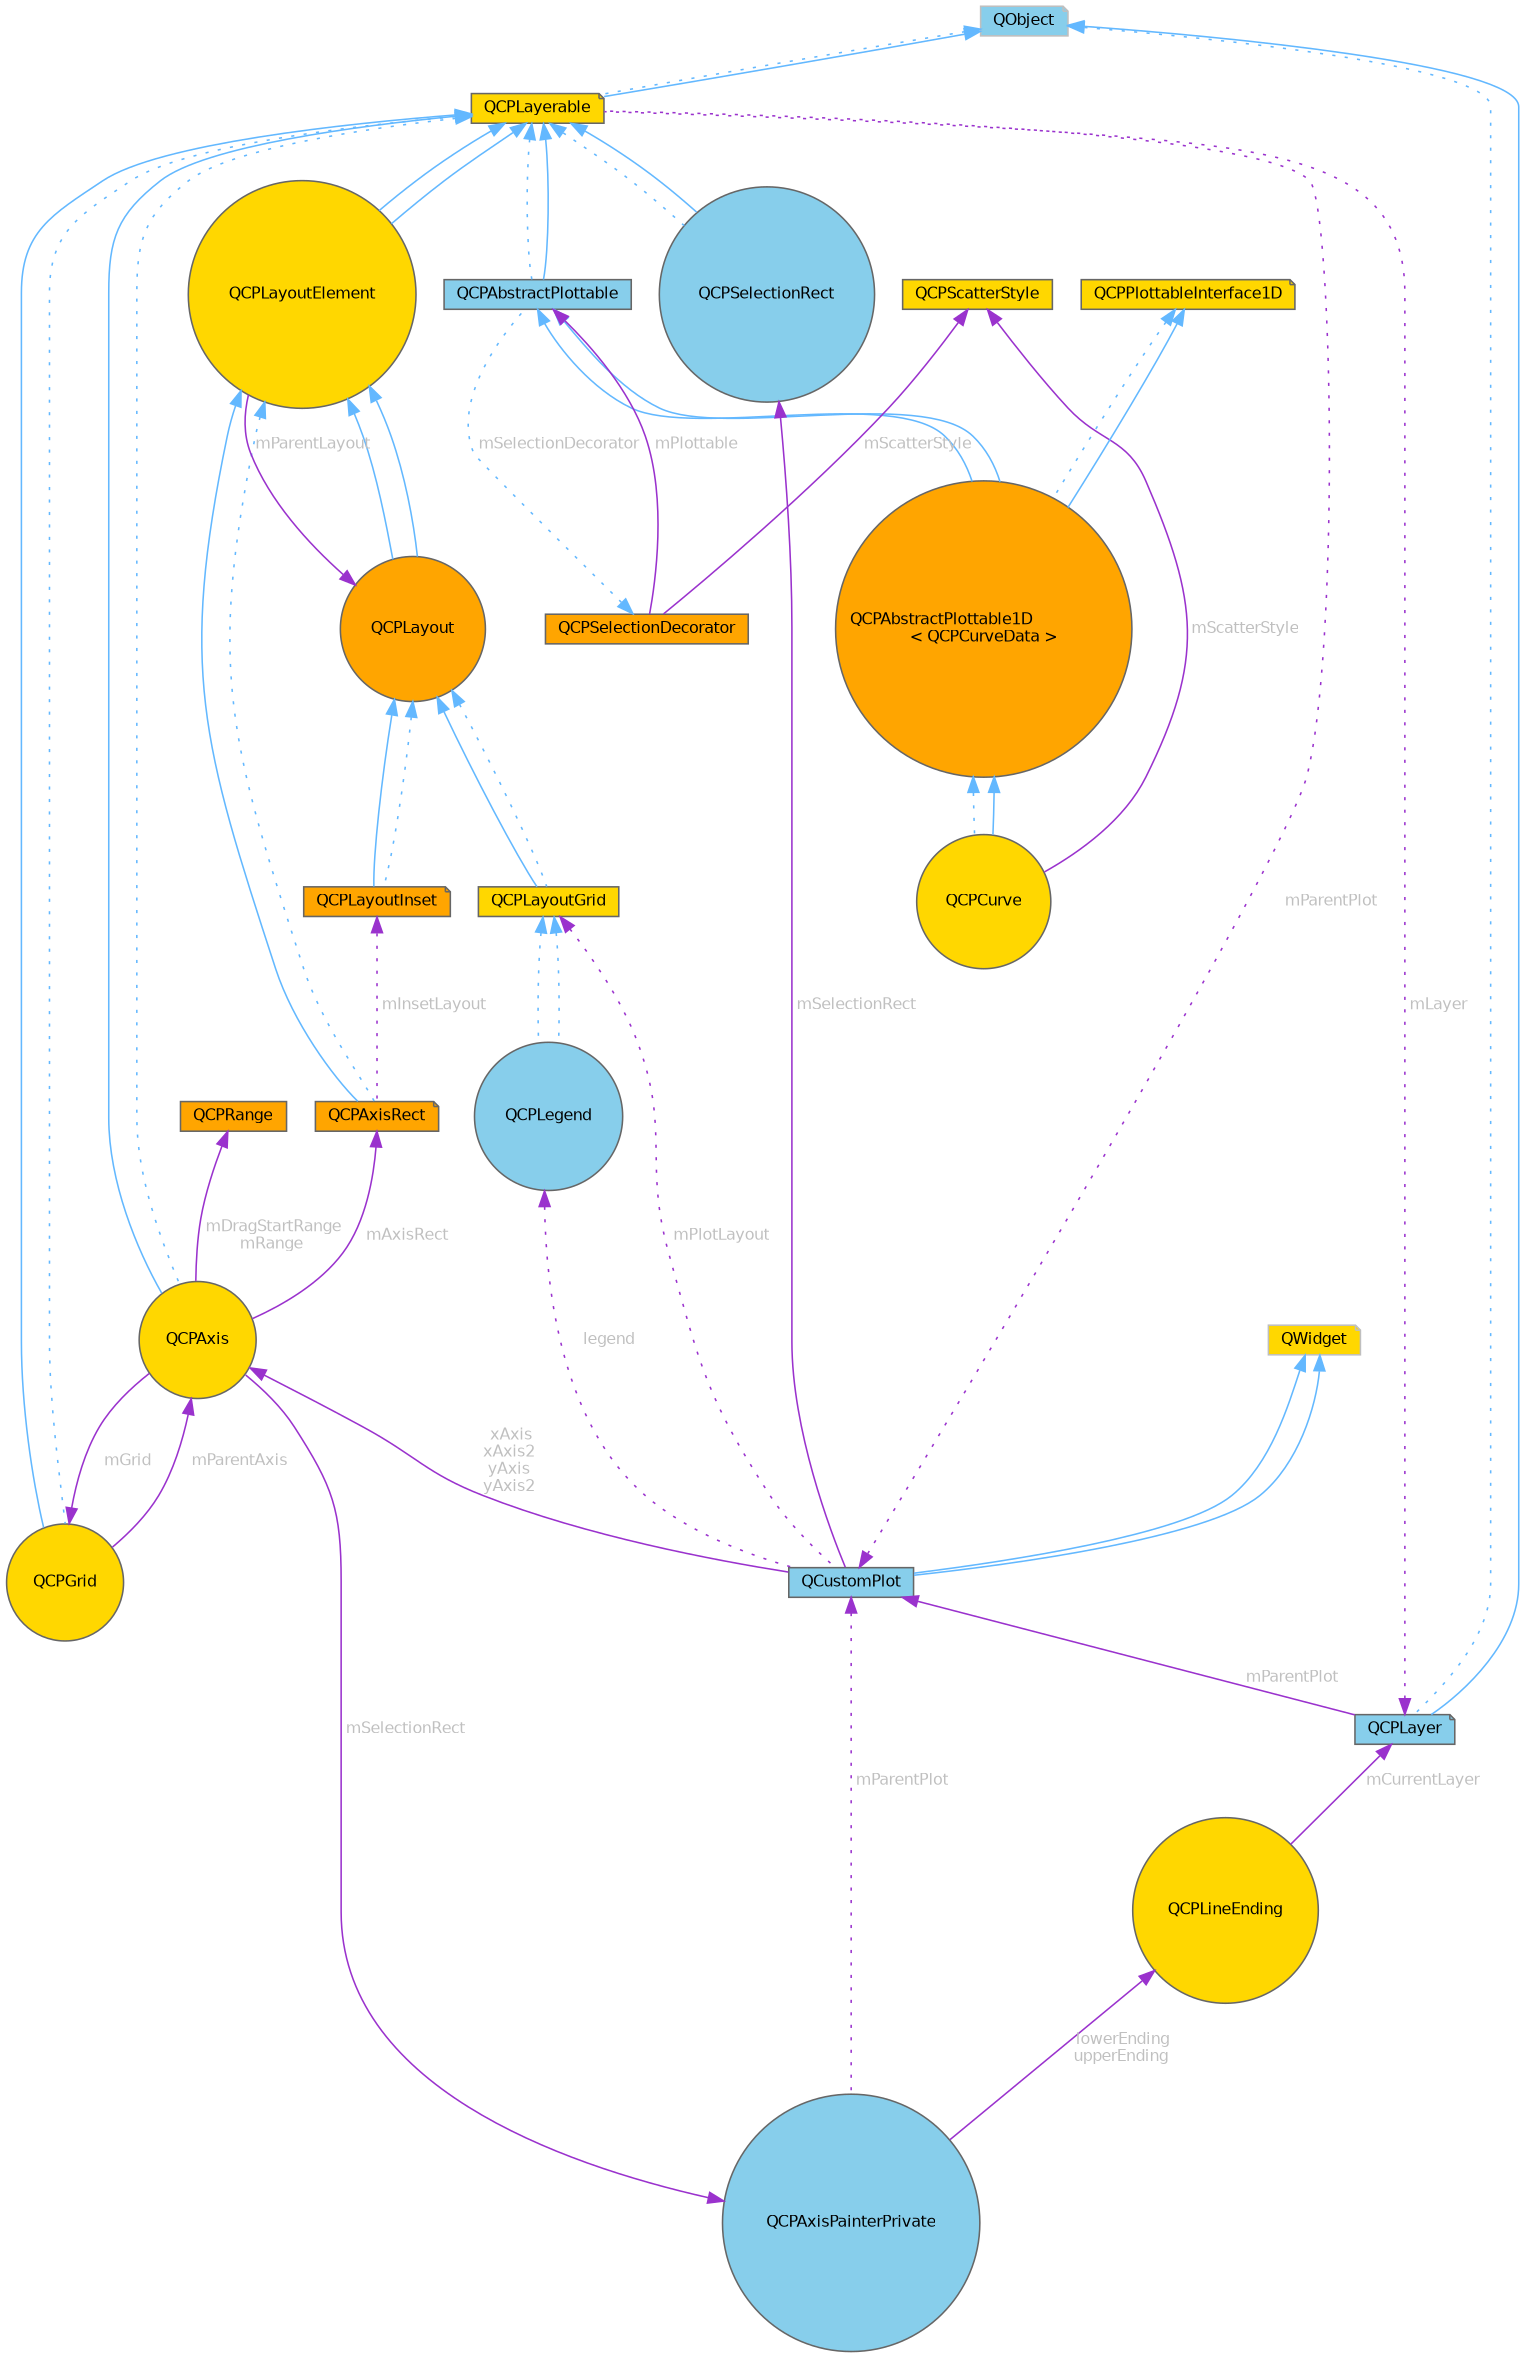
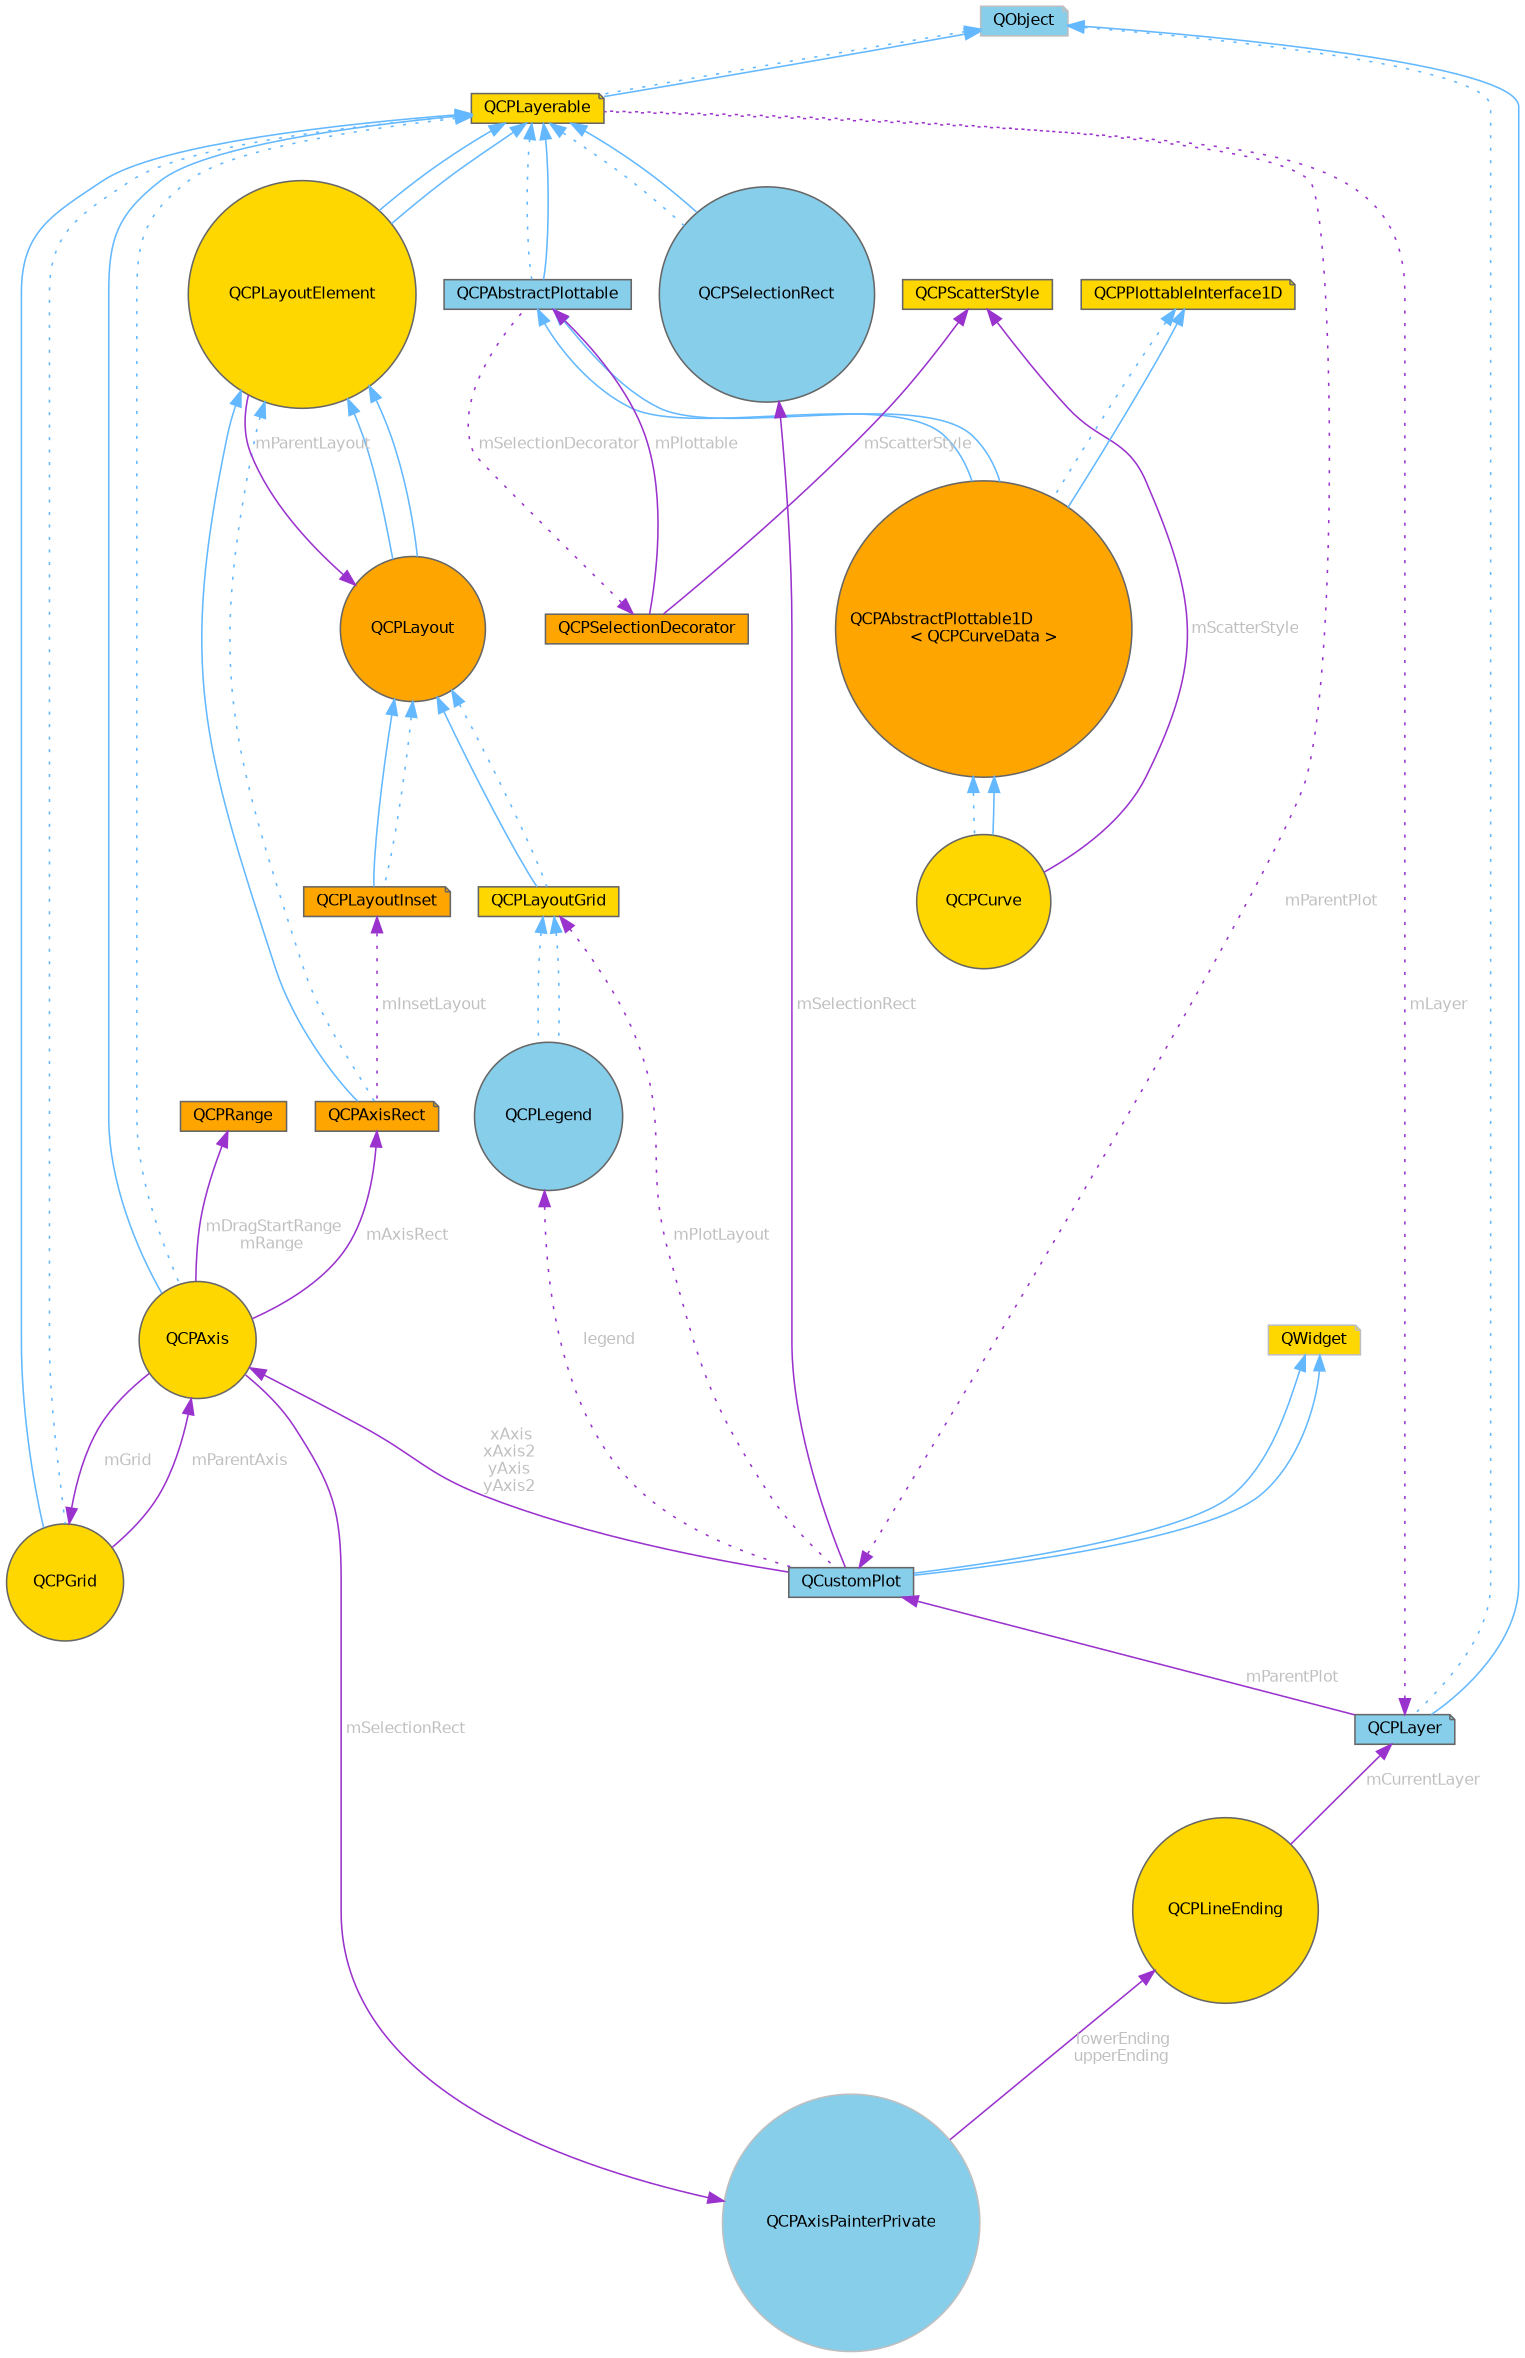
edge "QCPAbstractPlottable" -> "QCPSelectionDecorator": color steelblue1 -> darkorchid3
edge "QCPAxisPainterPrivate" -> "QCustomPlot": removed, label "mParentPlot"
node "QCPAxisPainterPrivate": color gray40 -> grey75
